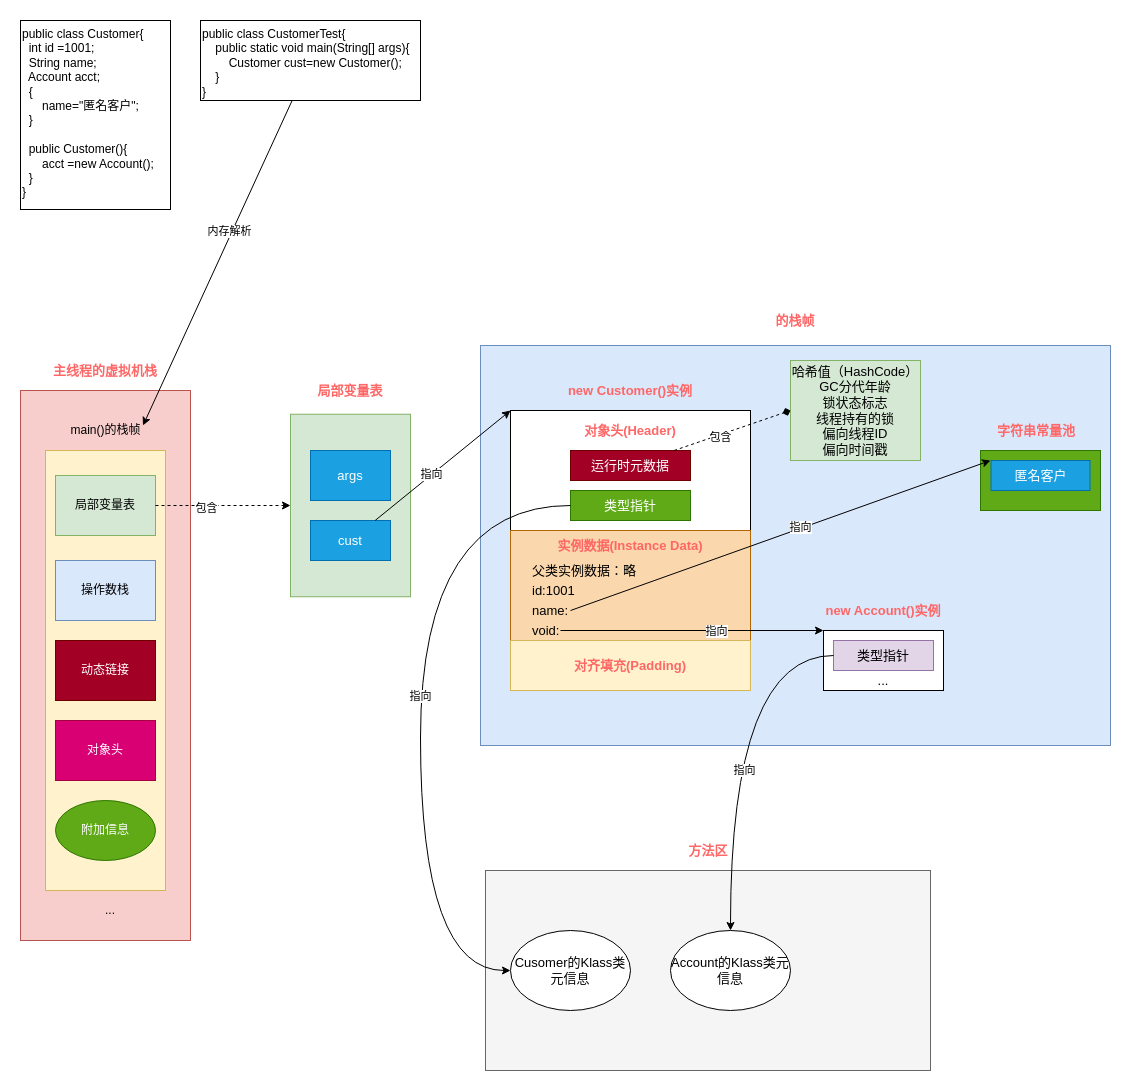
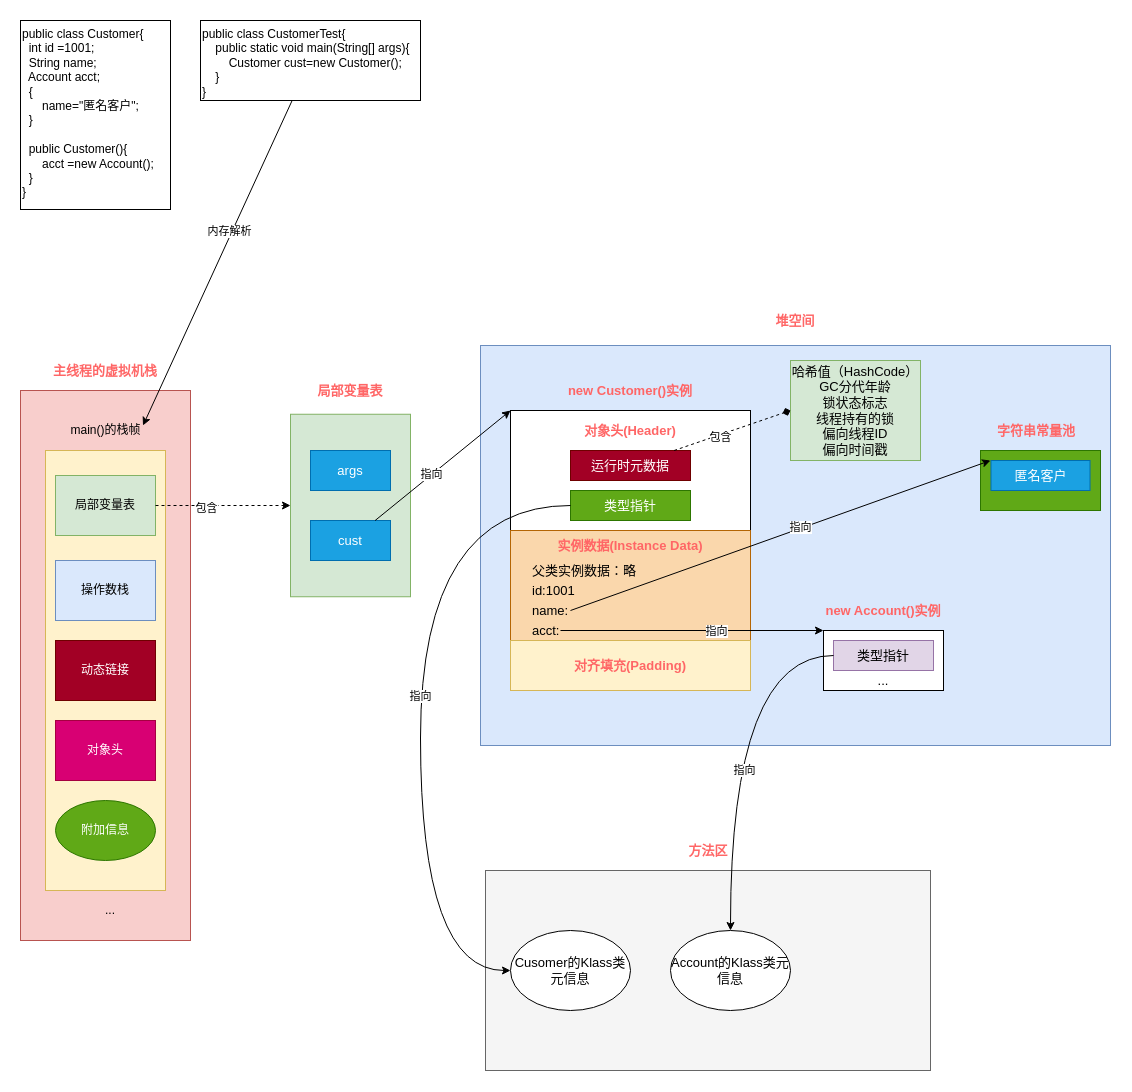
node "的栈帧": label "的栈帧" -> "堆空间"
node "args": size 80x50 -> 80x40
node "void:": label "void:" -> "acct:"
